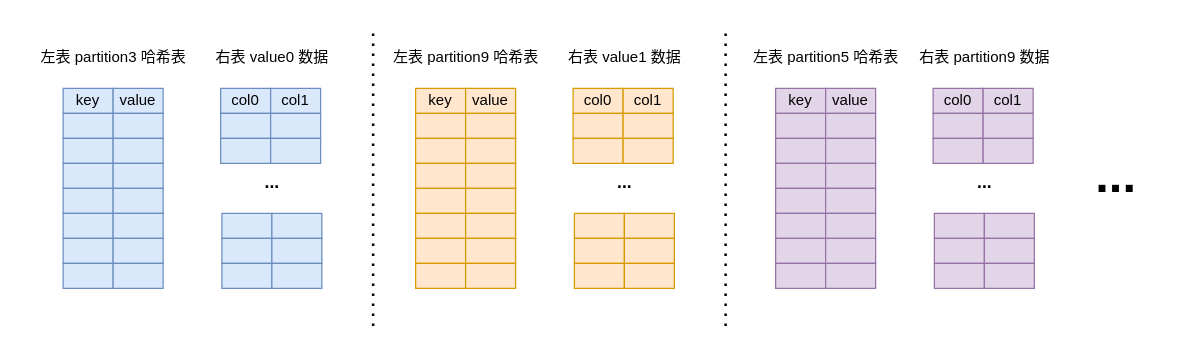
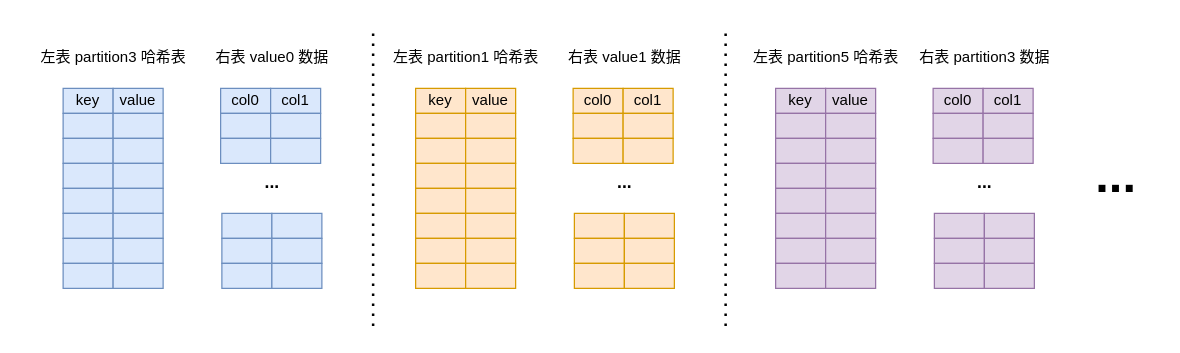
node "左表 partition9 哈希表": label "左表 partition9 哈希表" -> "左表 partition1 哈希表"
node "右表 partition9 数据": label "右表 partition9 数据" -> "右表 partition3 数据"
